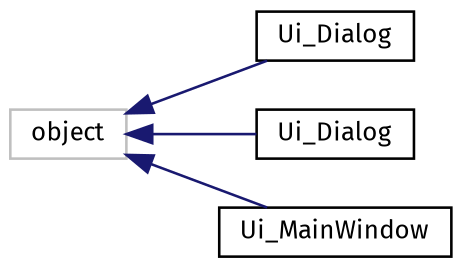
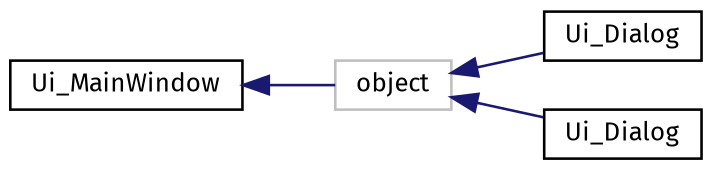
edge "Ui_MainWindow" -> "object": reversed
